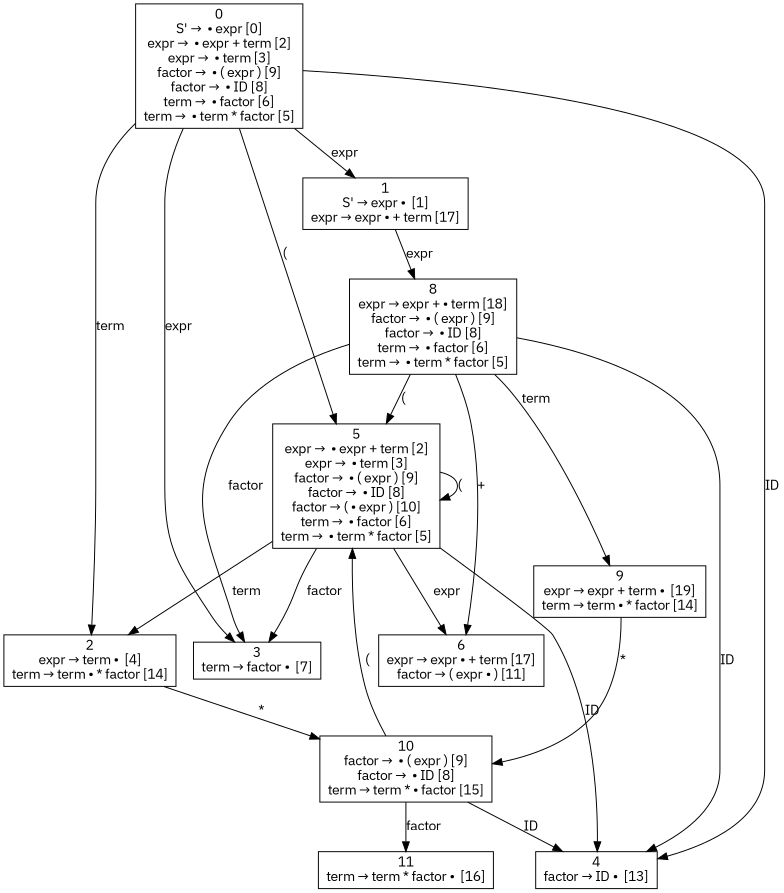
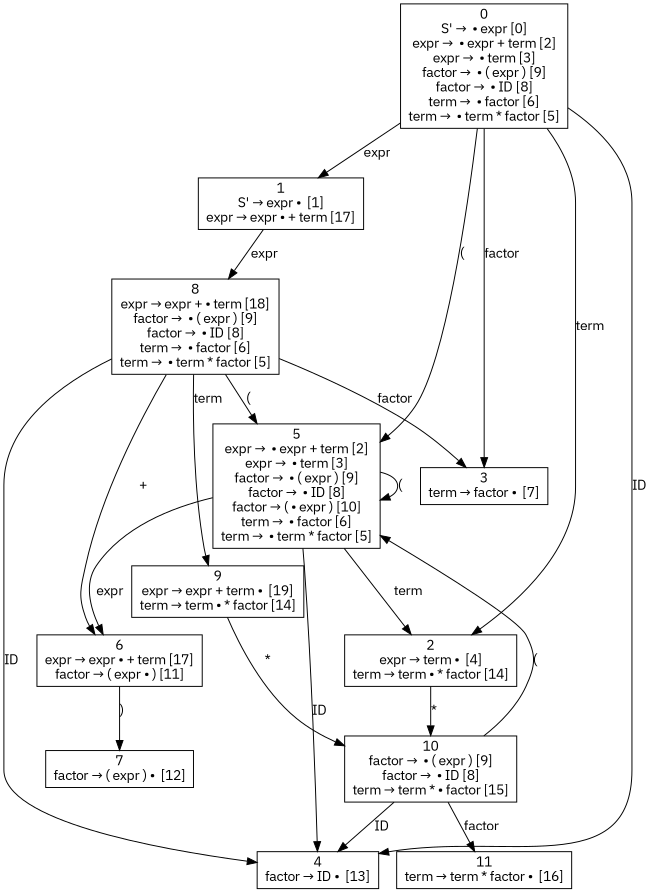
edge "0" -> "3": label "expr" -> "factor"
edge "5" -> "3": removed, label "factor"
node "7": added
